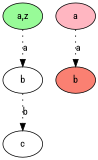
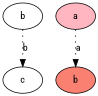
node "a,z": removed
